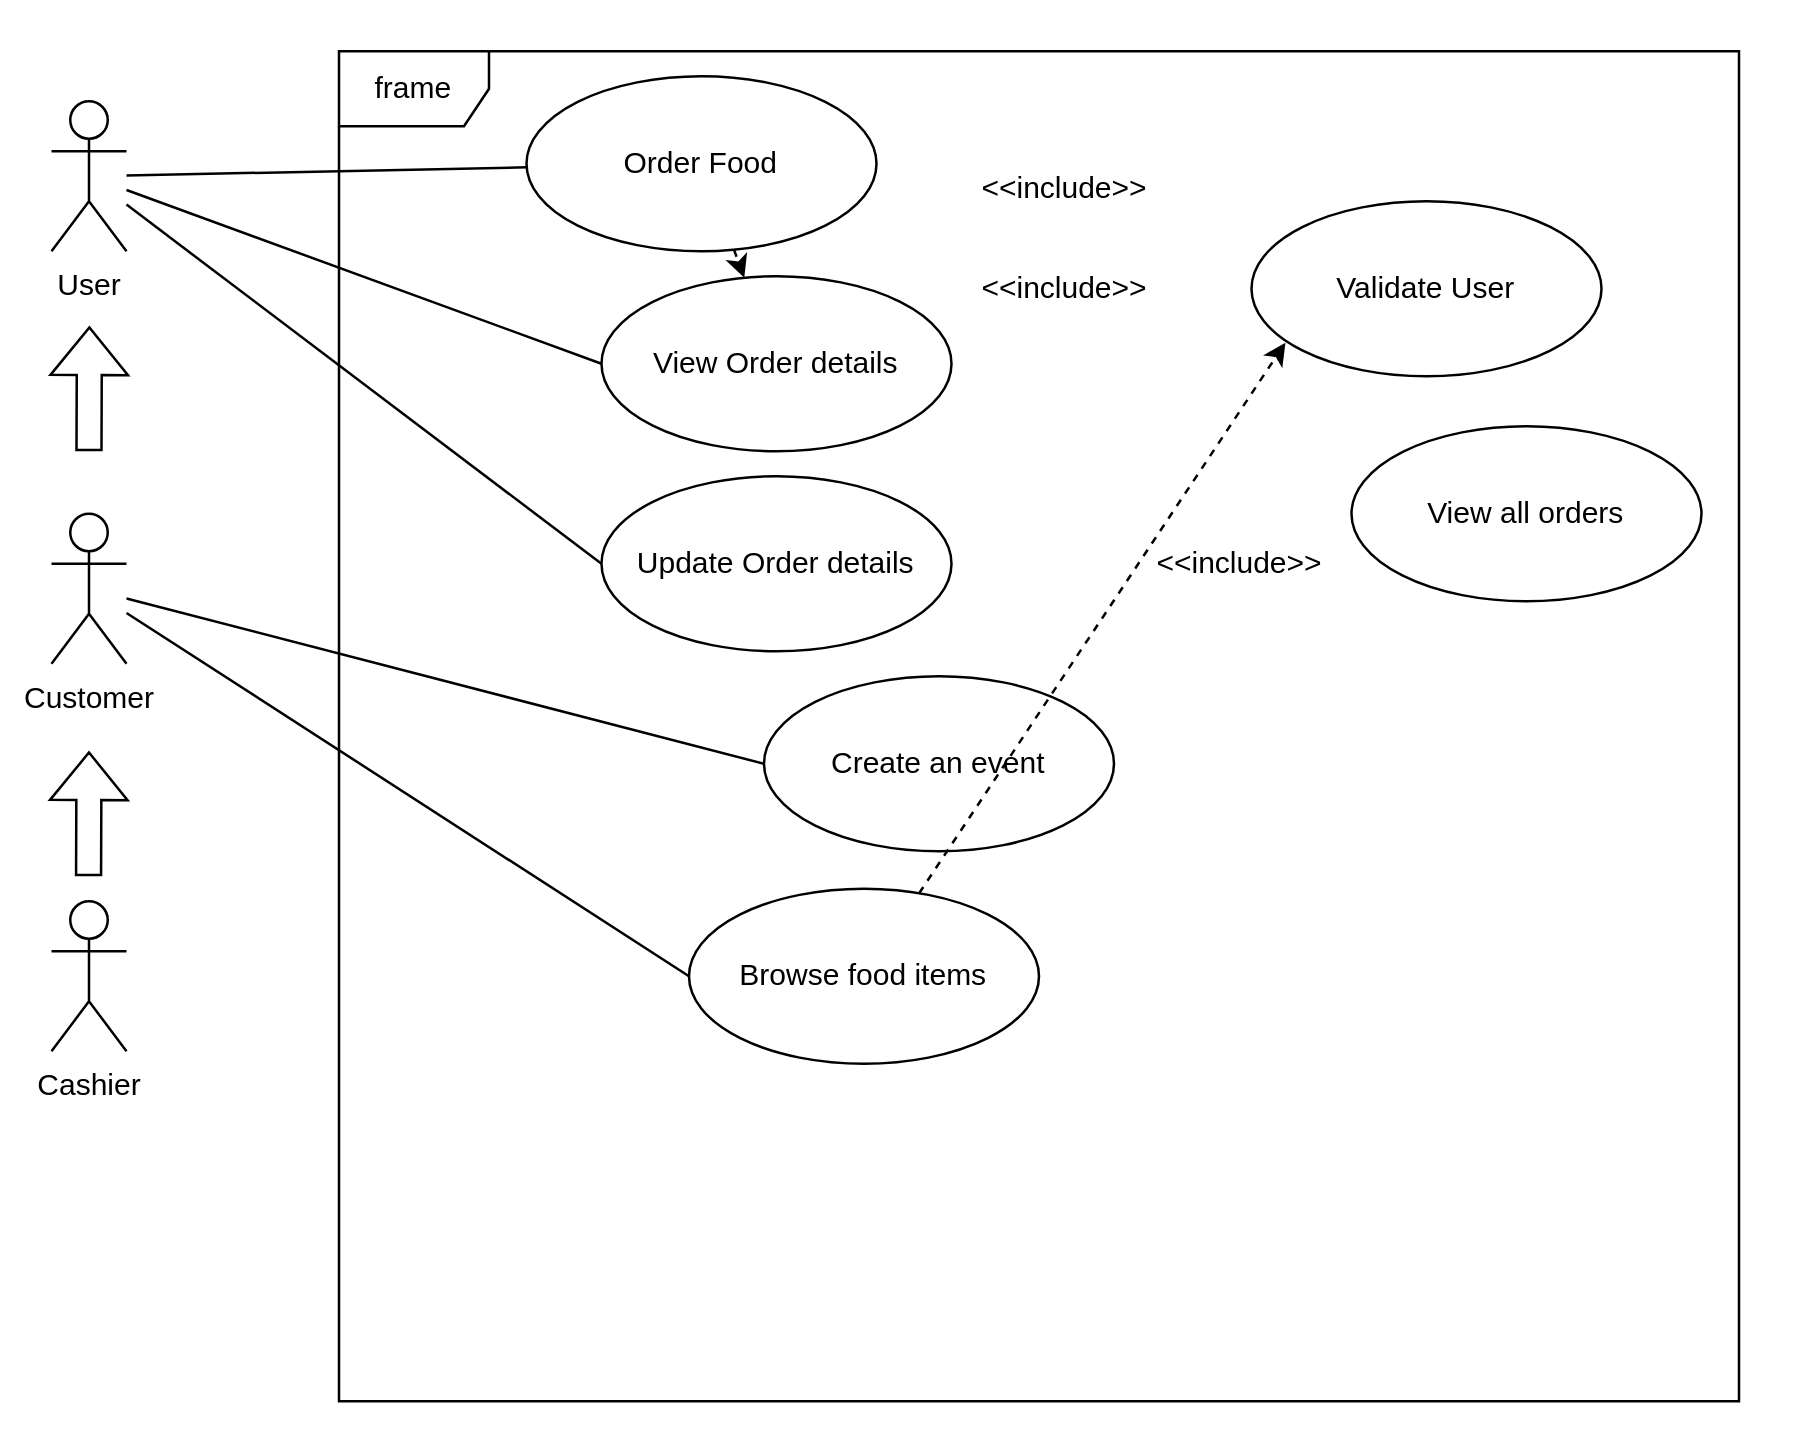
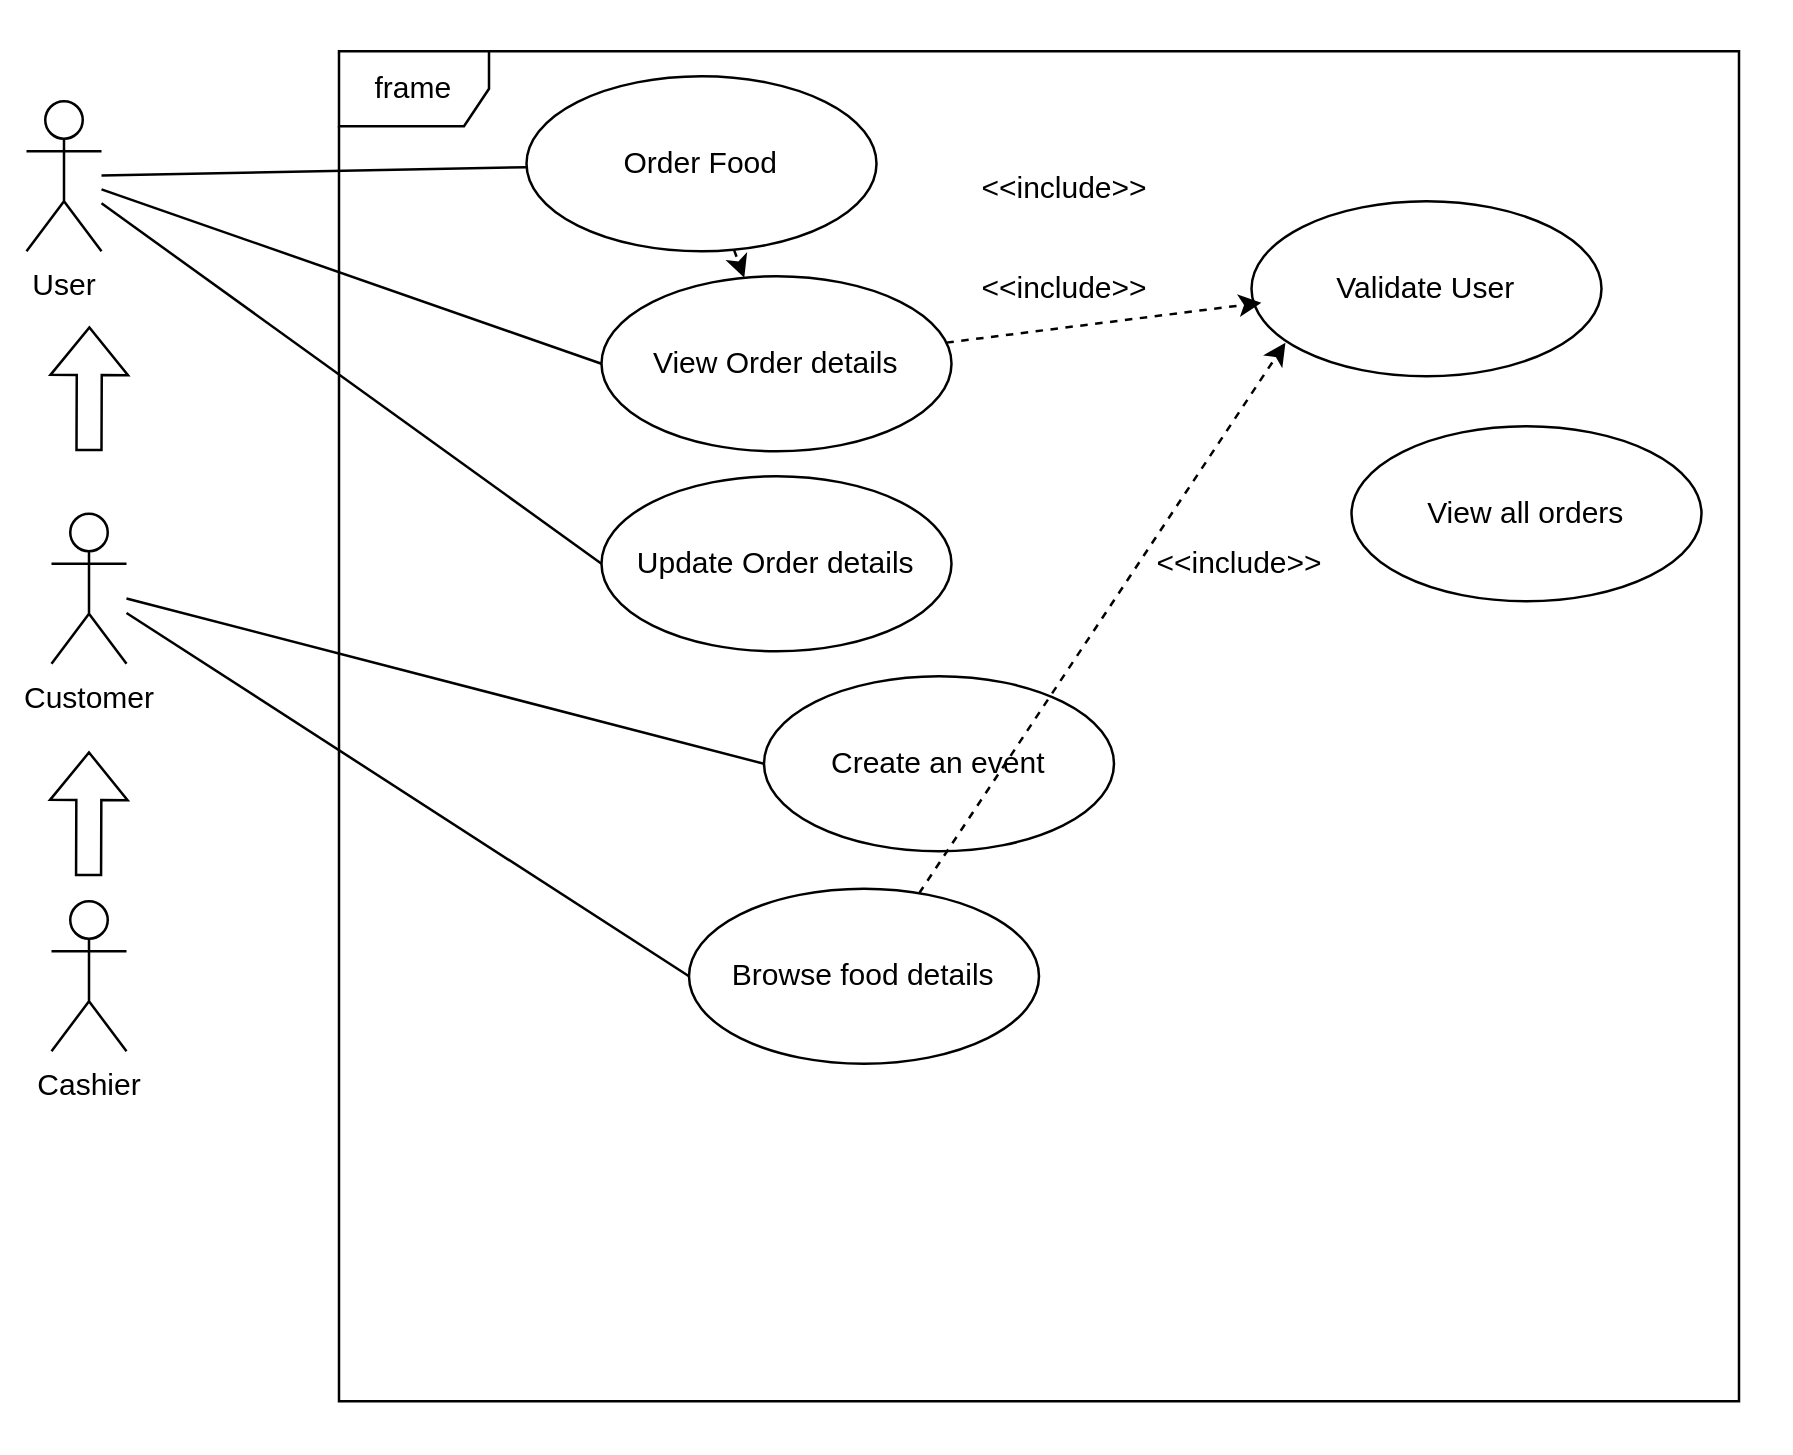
node "User": moved (89, 176) -> (64, 176)
edge "View Order details" -> "Validate User": added
node "Browse food items": label "Browse food items" -> "Browse food details"
